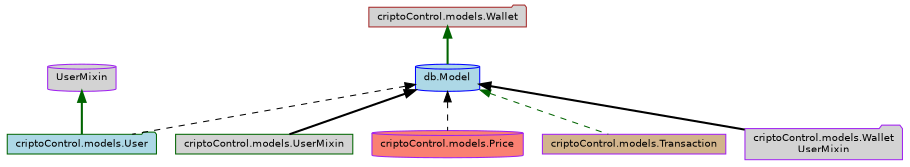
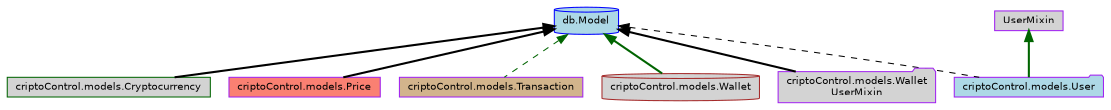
node "criptoControl.models.Wallet": shape folder -> cylinder
edge "db.Model" -> "criptoControl.models.Wallet": reversed
node "UserMixin": shape cylinder -> box
edge "criptoControl.models.Price" -> "db.Model": style dashed -> bold
node "criptoControl.models.User": color darkgreen -> purple
node "criptoControl.models.UserMixin": label "criptoControl.models.UserMixin" -> "criptoControl.models.Cryptocurrency"
node "criptoControl.models.Price": shape cylinder -> box
